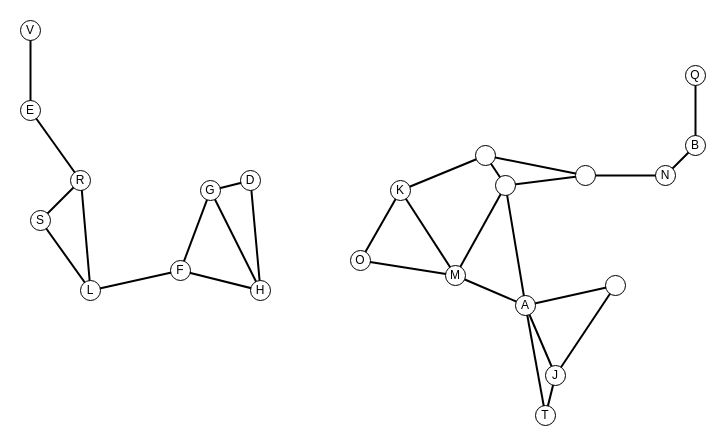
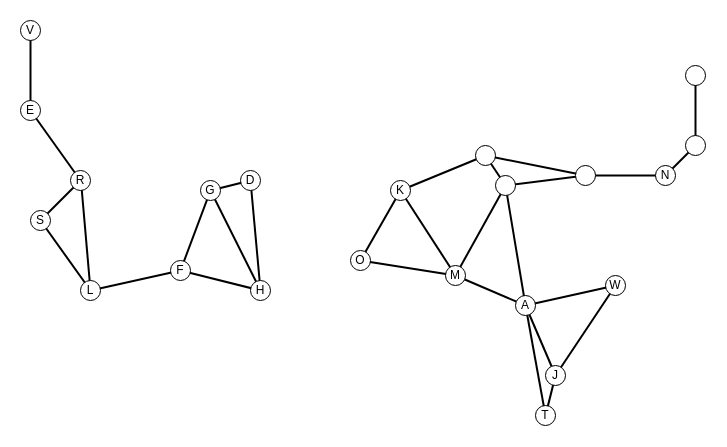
node "Q": removed
node "B": removed
node "W": added
